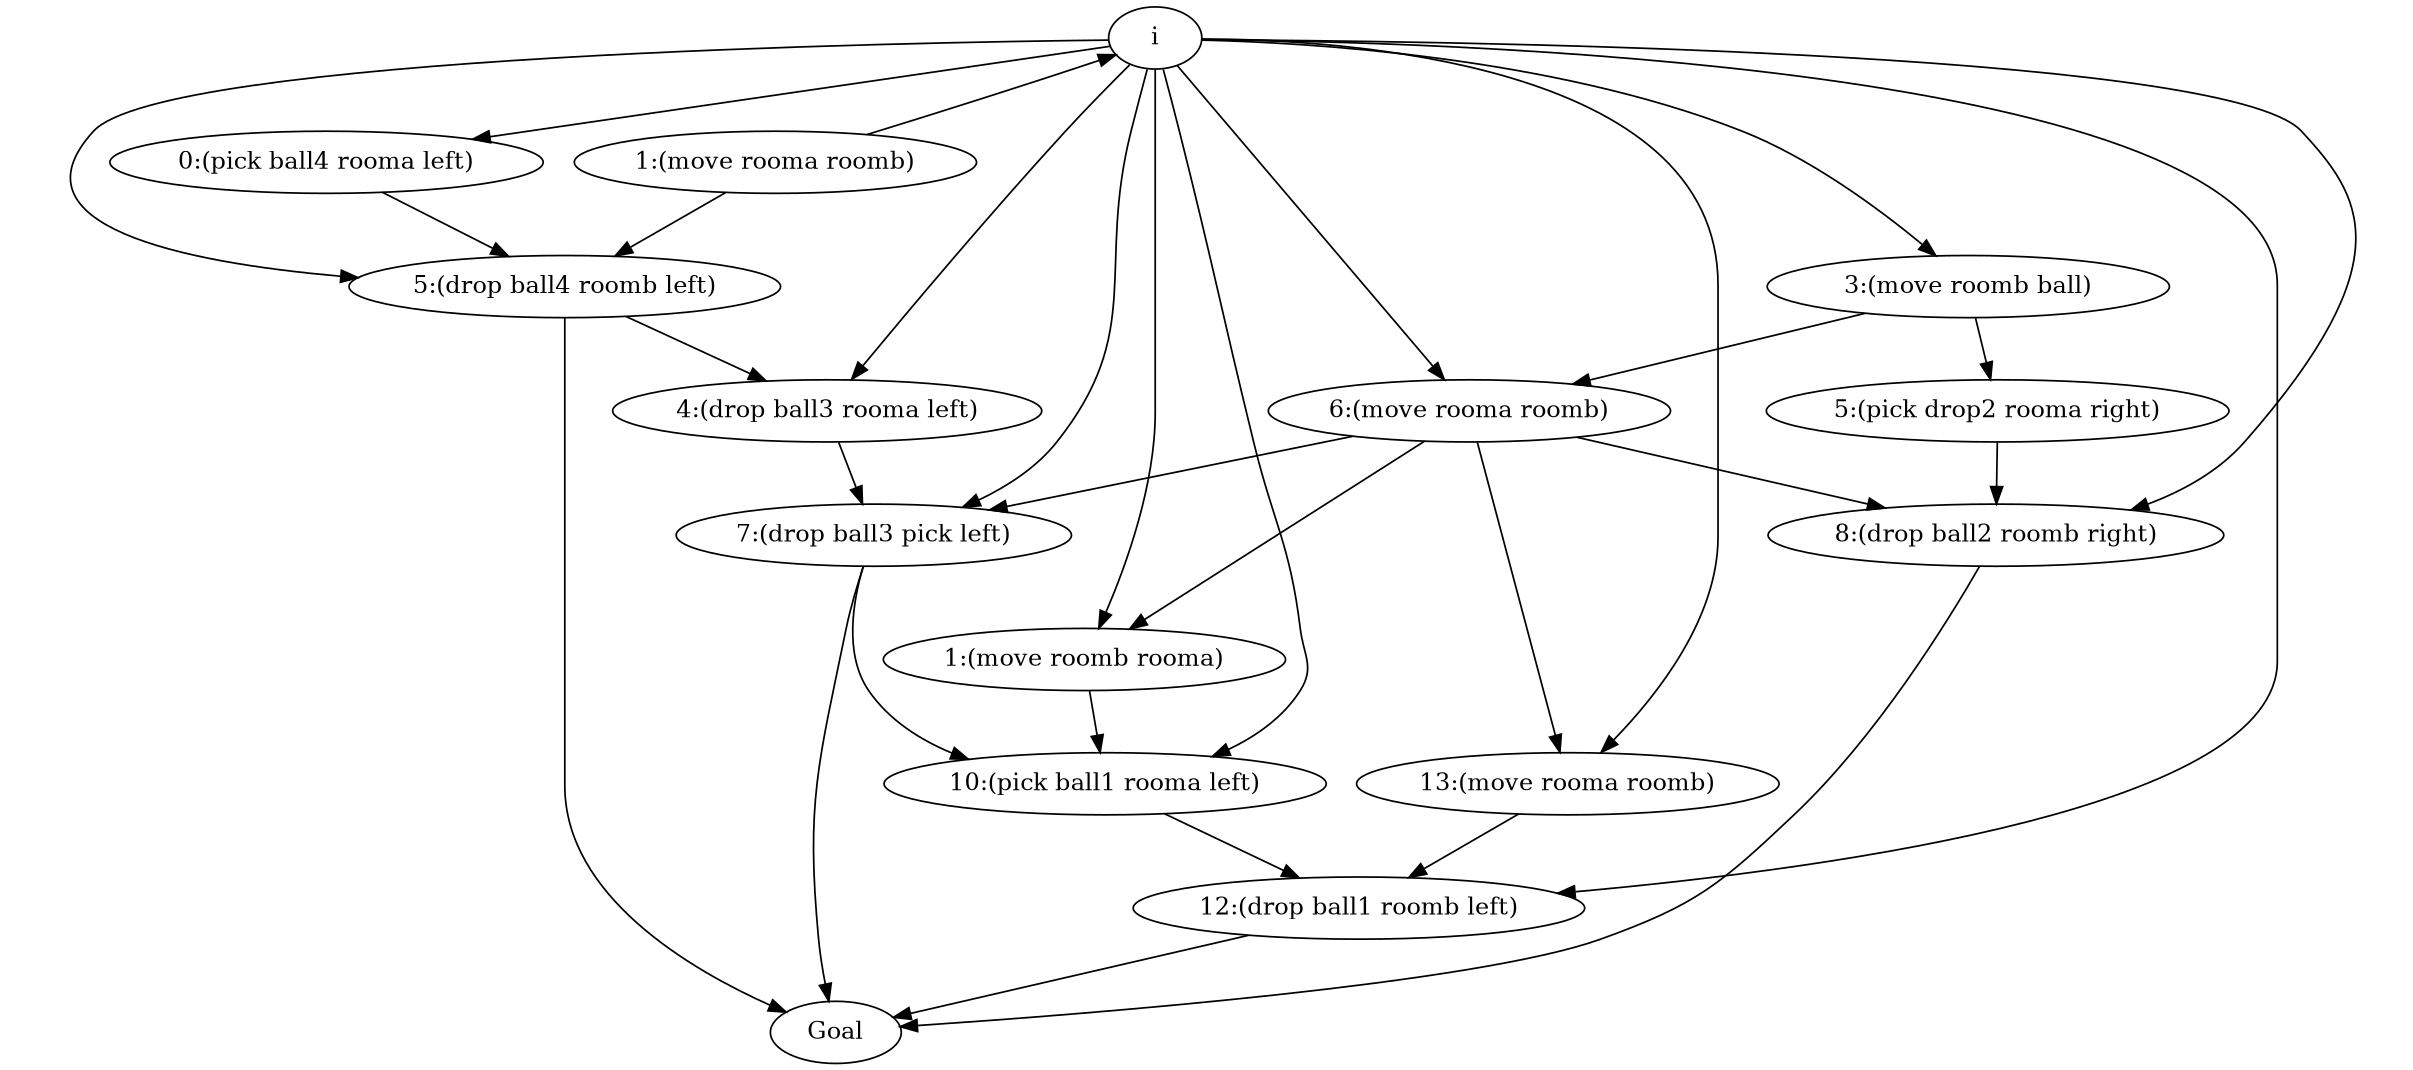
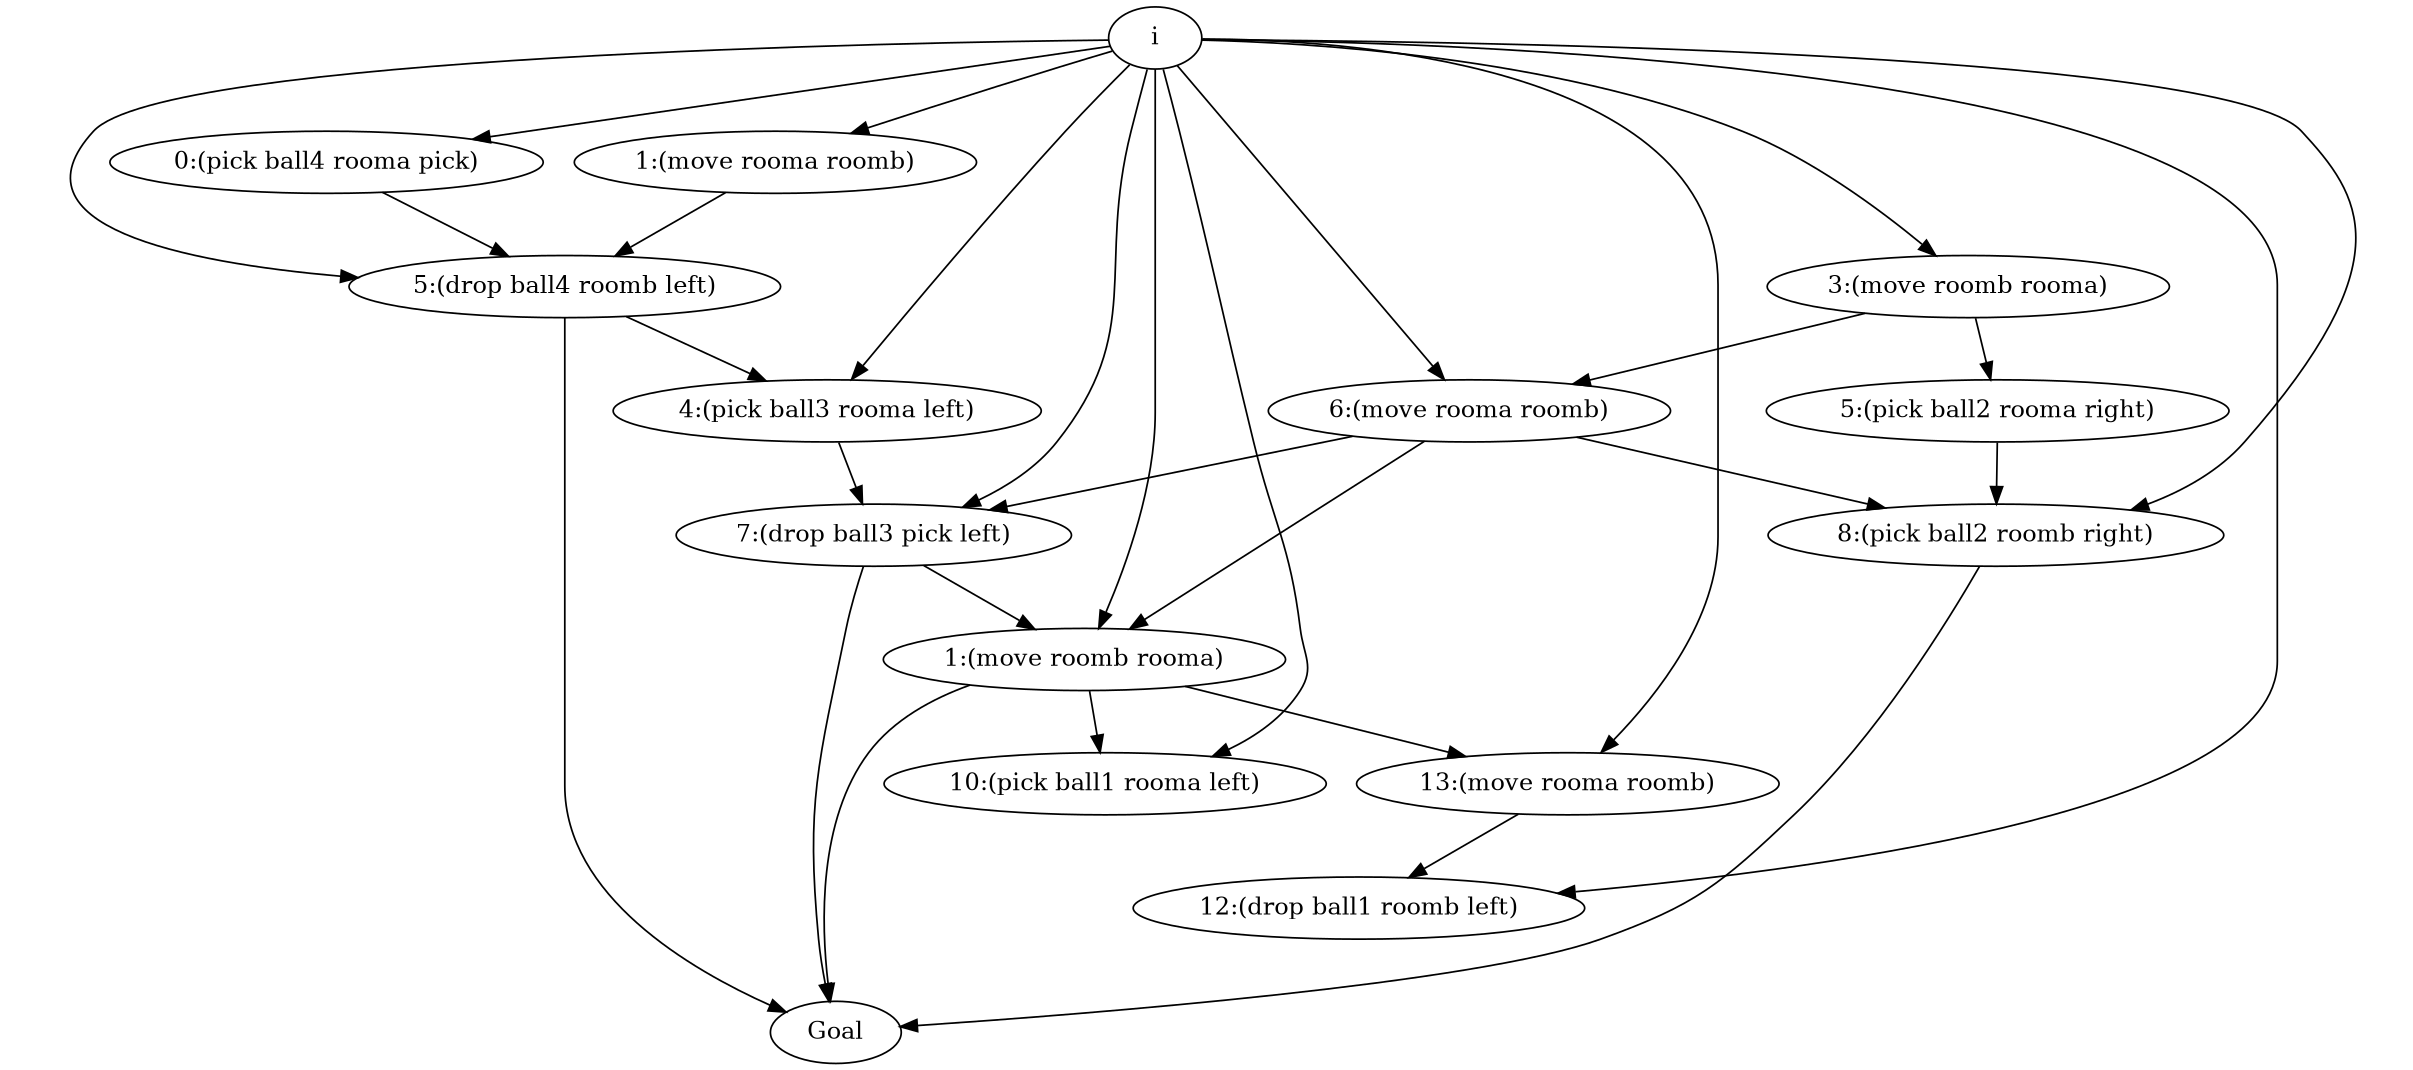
edge "1:(move rooma roomb)" -> "i": reversed
node "0:(pick ball4 rooma left)": label "0:(pick ball4 rooma left)" -> "0:(pick ball4 rooma pick)"
node "3:(move roomb ball)": label "3:(move roomb ball)" -> "3:(move roomb rooma)"
node "4:(drop ball3 rooma left)": label "4:(drop ball3 rooma left)" -> "4:(pick ball3 rooma left)"
node "5:(pick drop2 rooma right)": label "5:(pick drop2 rooma right)" -> "5:(pick ball2 rooma right)"
node "8:(drop ball2 roomb right)": label "8:(drop ball2 roomb right)" -> "8:(pick ball2 roomb right)"
edge "6:(move rooma roomb)" -> "13:(move rooma roomb)": now "1:(move roomb rooma)" -> "13:(move rooma roomb)"
edge "7:(drop ball3 pick left)" -> "10:(pick ball1 rooma left)": now "7:(drop ball3 pick left)" -> "1:(move roomb rooma)"
edge "10:(pick ball1 rooma left)" -> "12:(drop ball1 roomb left)": removed
edge "12:(drop ball1 roomb left)" -> "Goal": now "1:(move roomb rooma)" -> "Goal"
